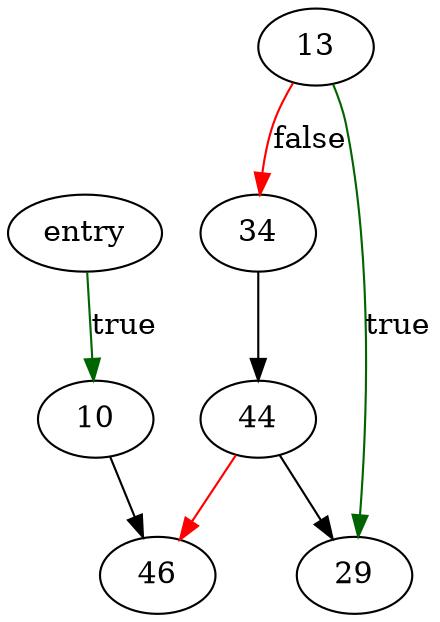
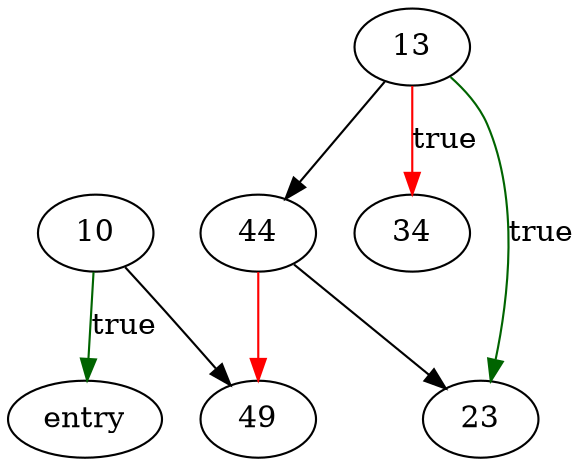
edge "13" -> "34": label "false" -> "true"
edge "entry" -> "10": reversed
edge "34" -> "44": now "13" -> "44"
node "46": label "46" -> "49"
node "29": label "29" -> "23"
